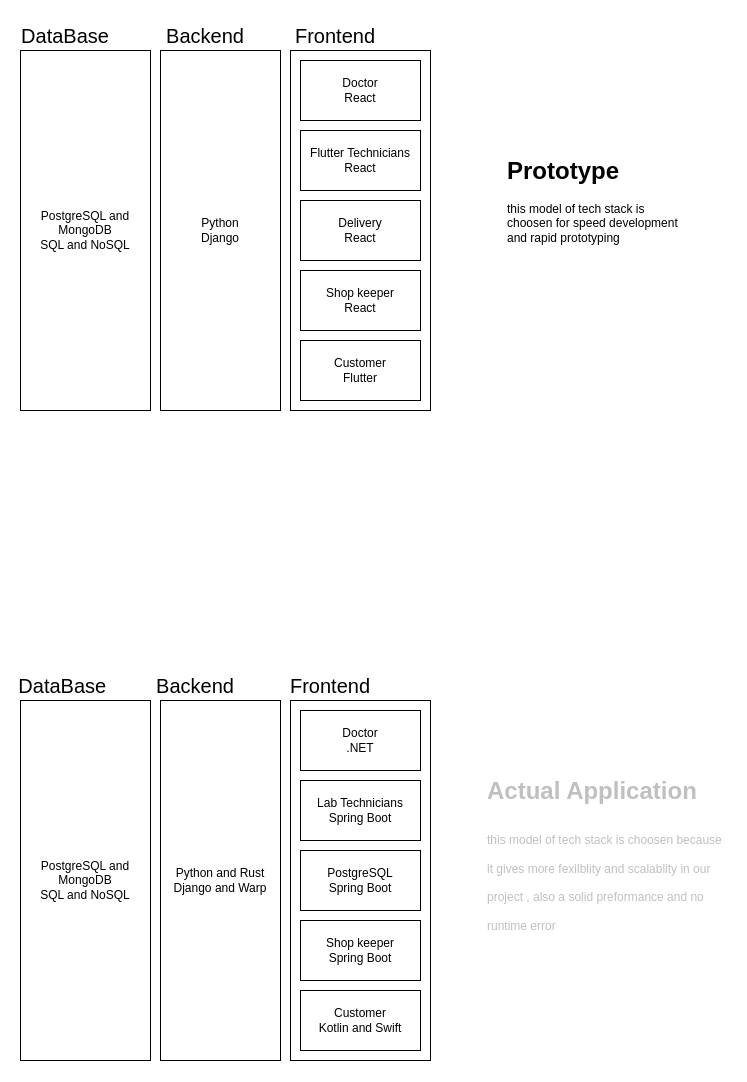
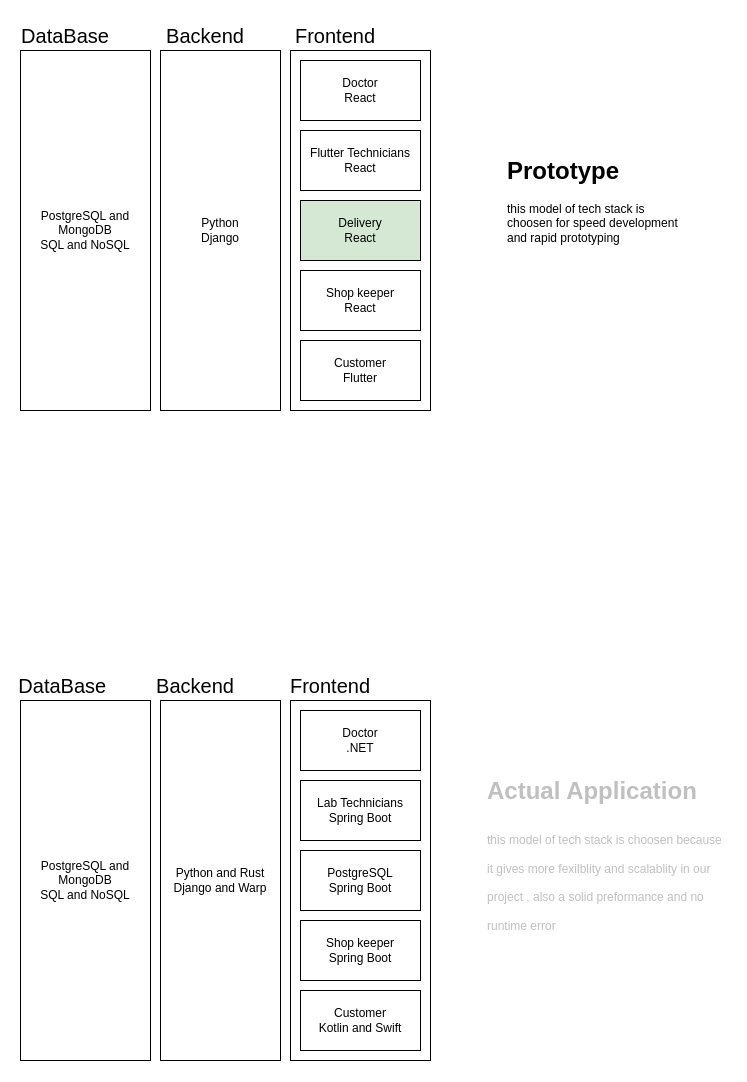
node "Delivery React": fillcolor #ffffff -> #d5e8d4
